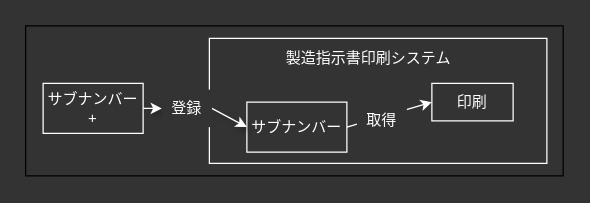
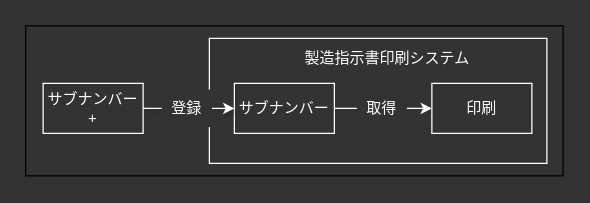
node "製造指示書印刷システム": moved (369, 58) -> (388, 58)
node "印刷": size 81x38 -> 100x50
edge "サブナンバー+" -> "登録": arrowhead classic -> none
node "取得": moved (382, 121) -> (382, 108)
node "サブナンバー": moved (297, 127) -> (284, 108)
